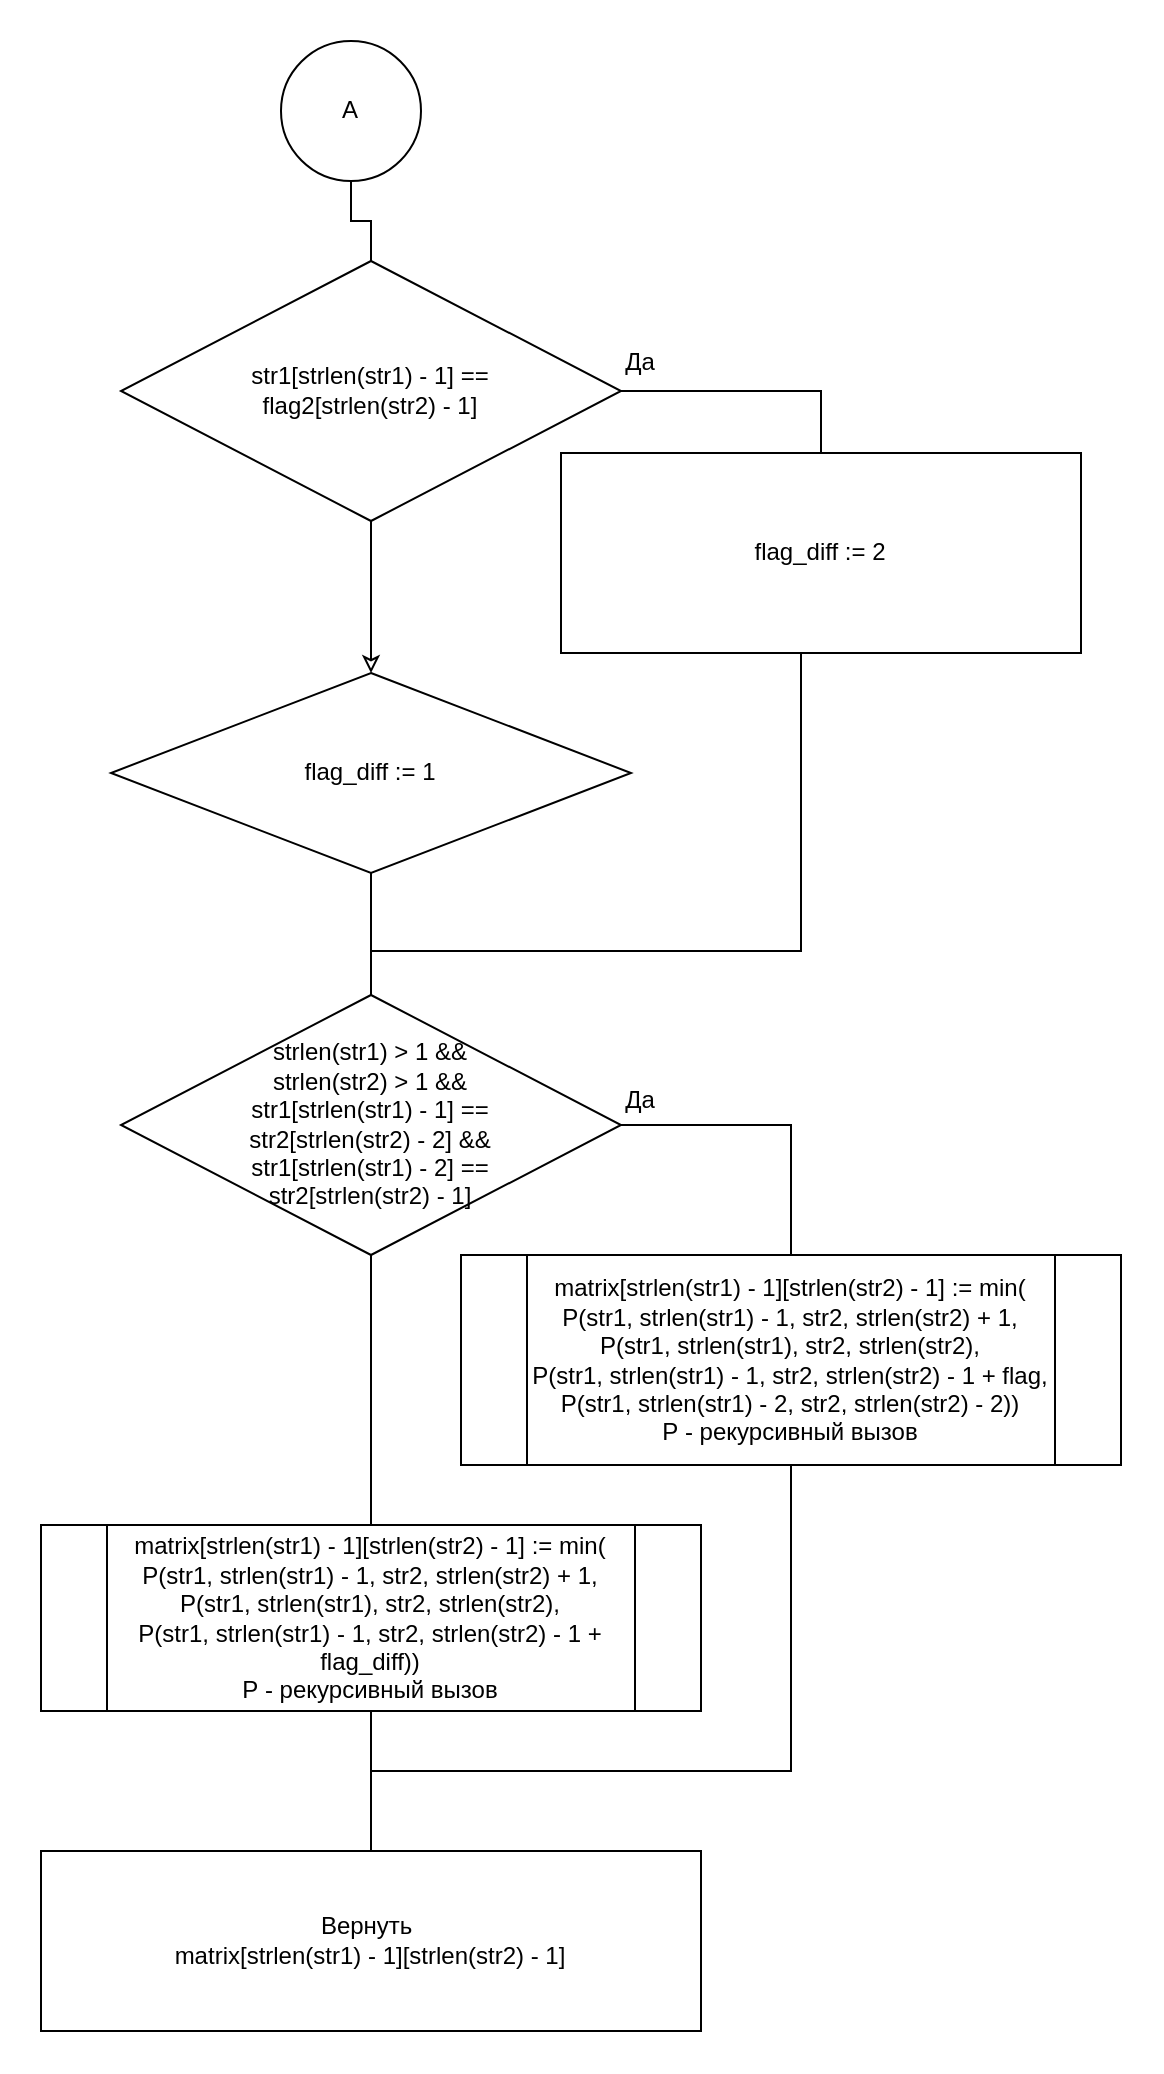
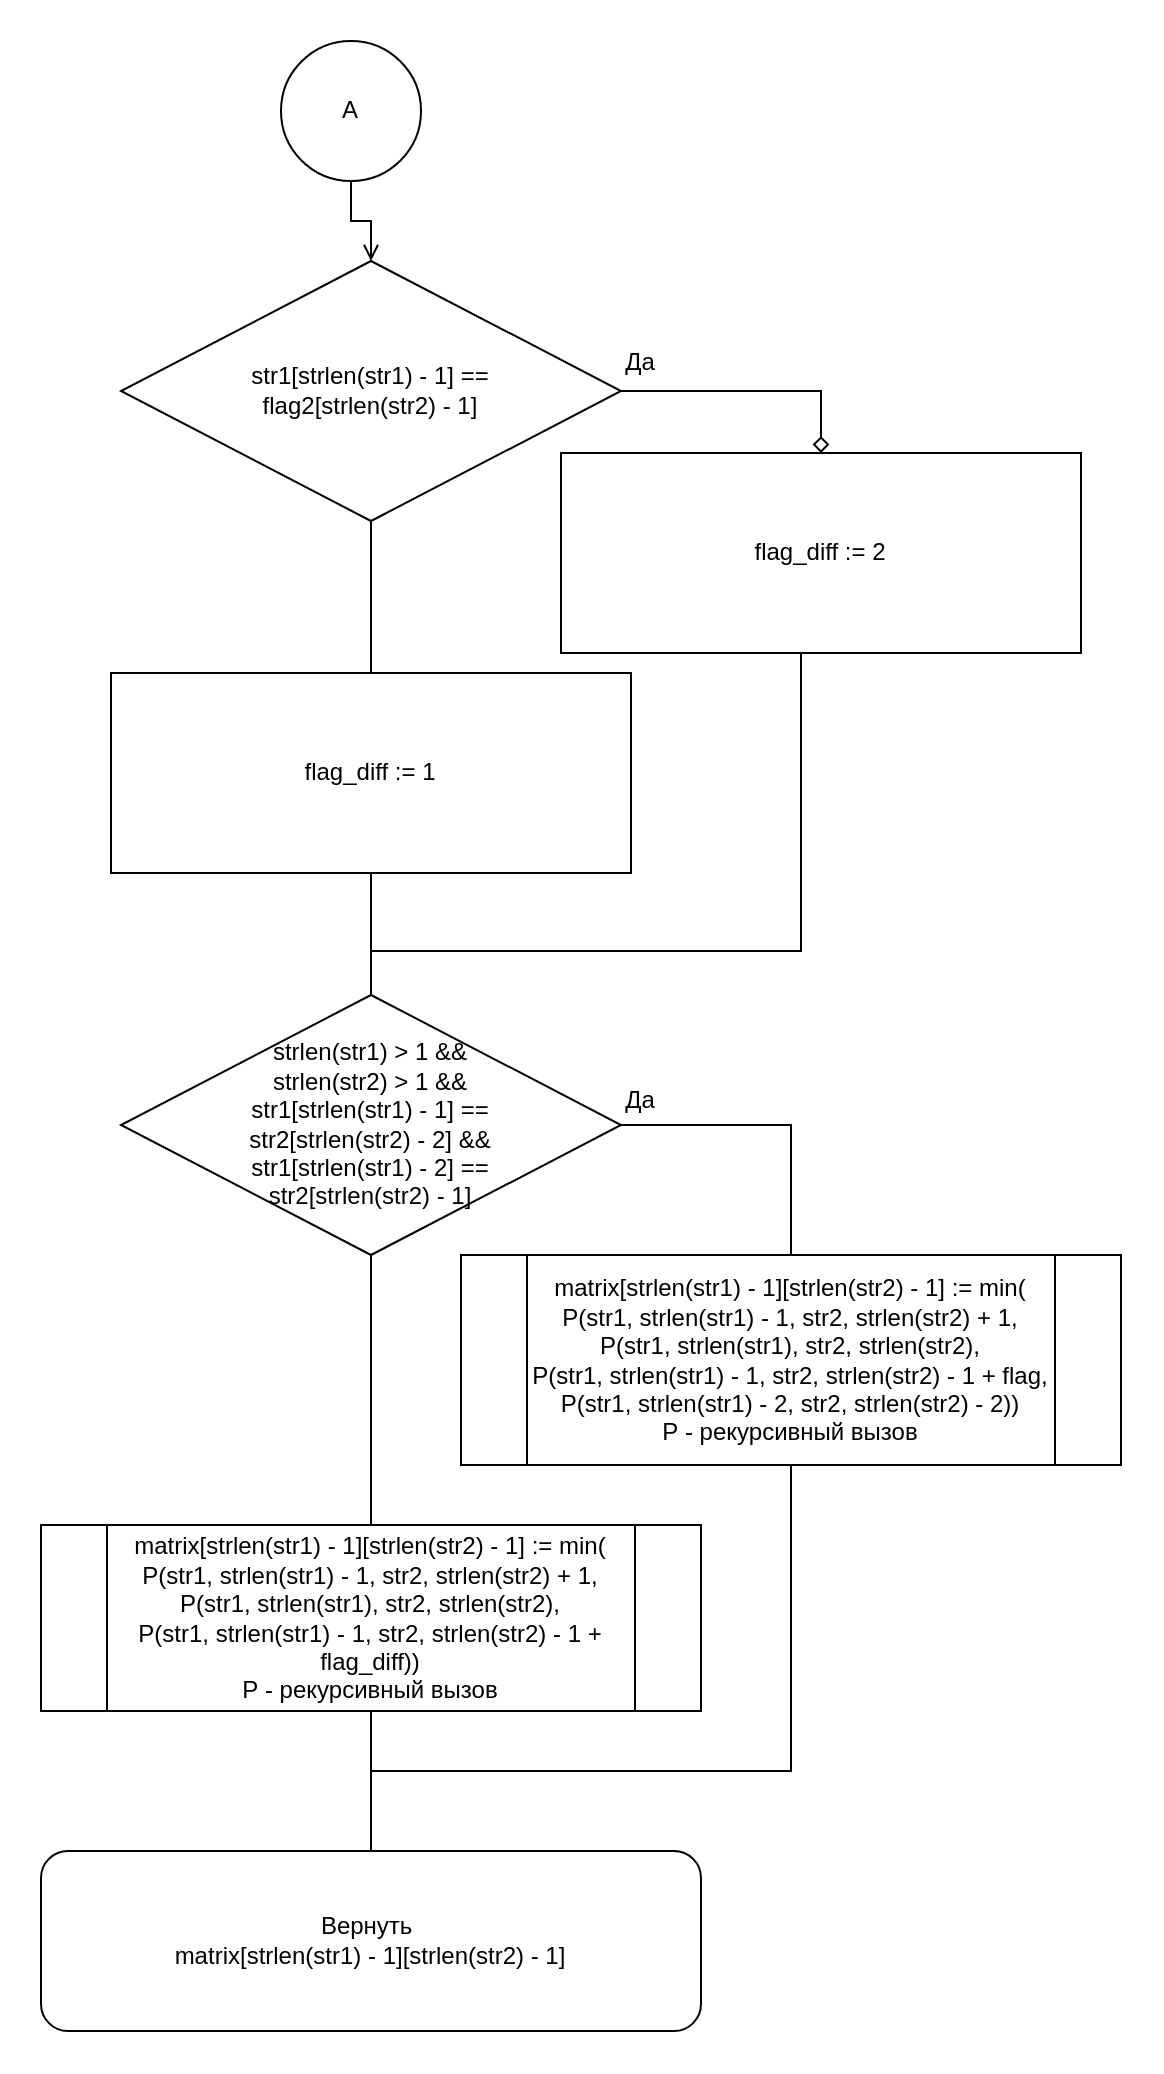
edge "А" -- "str1[strlen(str1) - 1] == flag2[strlen(str2) - 1]": arrowhead none -> open
edge "str1[strlen(str1) - 1] == flag2[strlen(str2) - 1]" -- "flag_diff := 2": arrowhead none -> diamond
edge "str1[strlen(str1) - 1] == flag2[strlen(str2) - 1]" -> "flag_diff := 1": arrowhead classic -> none
node "flag_diff := 1": shape diamond -> rectangle
node "Вернуть matrix[strlen(str1) - 1][strlen(str2) - 1]": shape rectangle -> rounded rectangle
